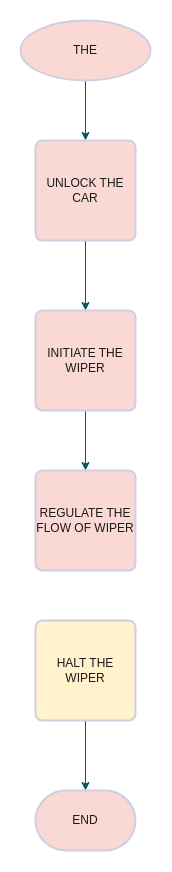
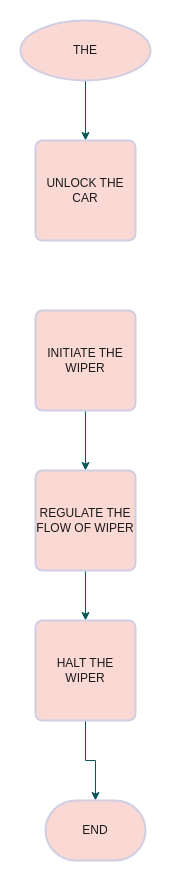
edge "UNLOCK THE CAR" -> "INITIATE THE WIPER": removed
edge "REGULATE THE FLOW OF WIPER" -> "HALT THE WIPER": added
node "HALT THE WIPER": fillcolor #fff2cc -> #fad9d5
node "END": moved (86, 821) -> (96, 831)
